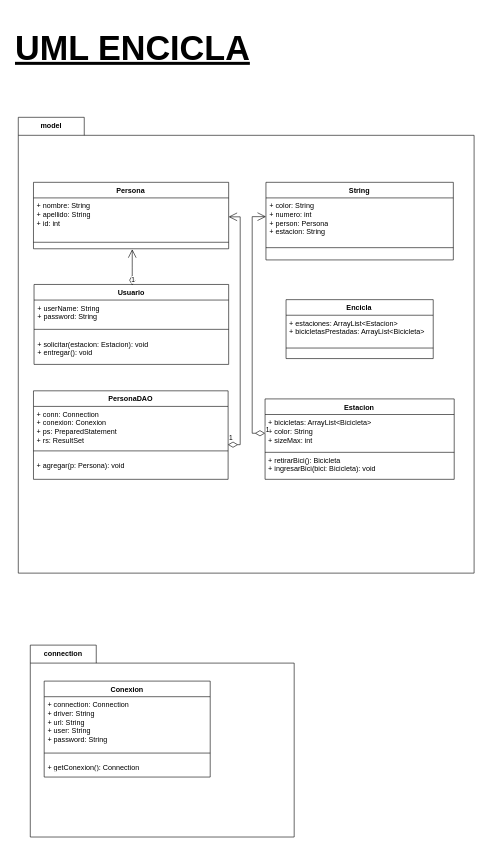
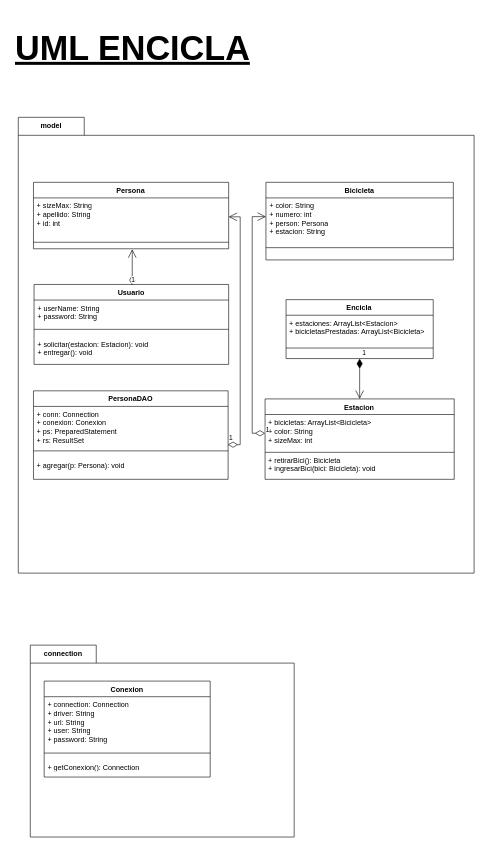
node "String": label "String" -> "Bicicleta"
node "+ nombre: String + apellido: String + id: int": label "+ nombre: String + apellido: String + id: int" -> "+ sizeMax: String + apellido: String + id: int"
edge "Encicla" -- "Estacion": added, label "1"
